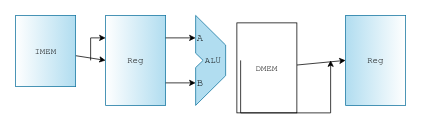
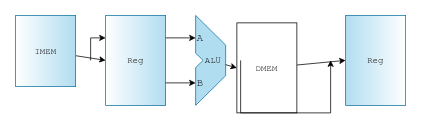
edge "ALU" -> "DMEM": added
